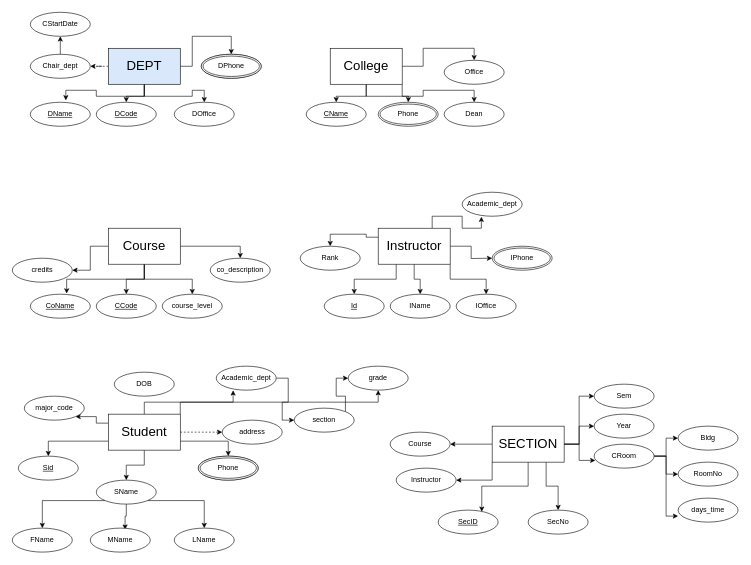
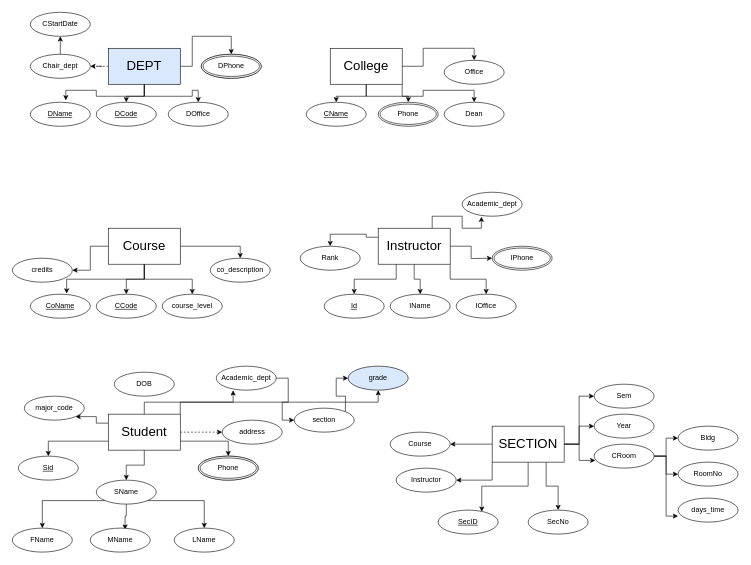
node "DOffice": moved (204, 114) -> (198, 114)
node "grade": fillcolor #ffffff -> #dae8fc
